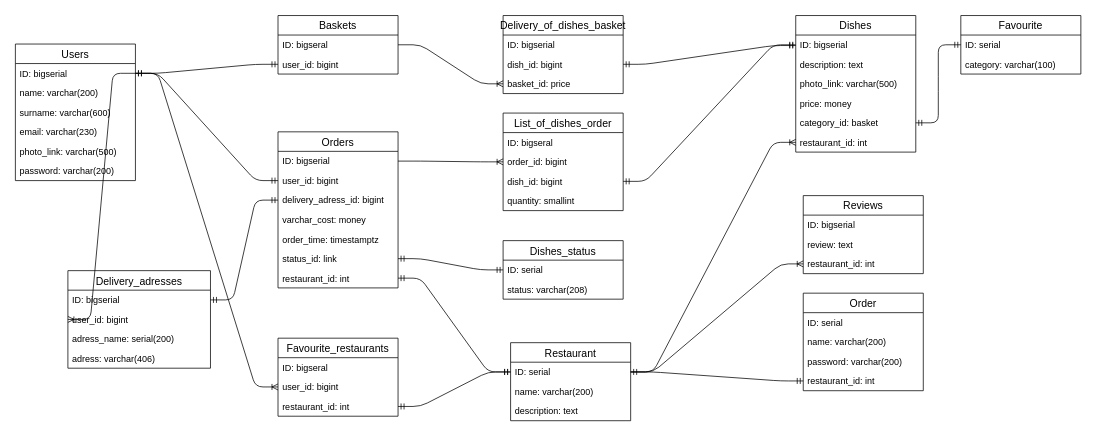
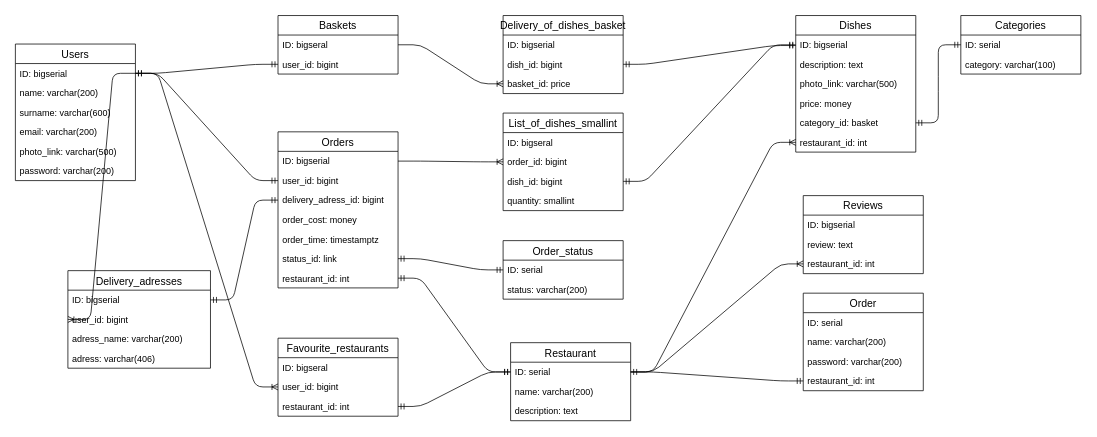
node "Favourite": label "Favourite" -> "Categories"
node "List_of_dishes_order": label "List_of_dishes_order" -> "List_of_dishes_smallint"
node "email: varchar(230)": label "email: varchar(230)" -> "email: varchar(200)"
node "varchar_cost: money": label "varchar_cost: money" -> "order_cost: money"
node "Dishes_status": label "Dishes_status" -> "Order_status"
node "status: varchar(208)": label "status: varchar(208)" -> "status: varchar(200)"
node "adress_name: serial(200)": label "adress_name: serial(200)" -> "adress_name: varchar(200)"
